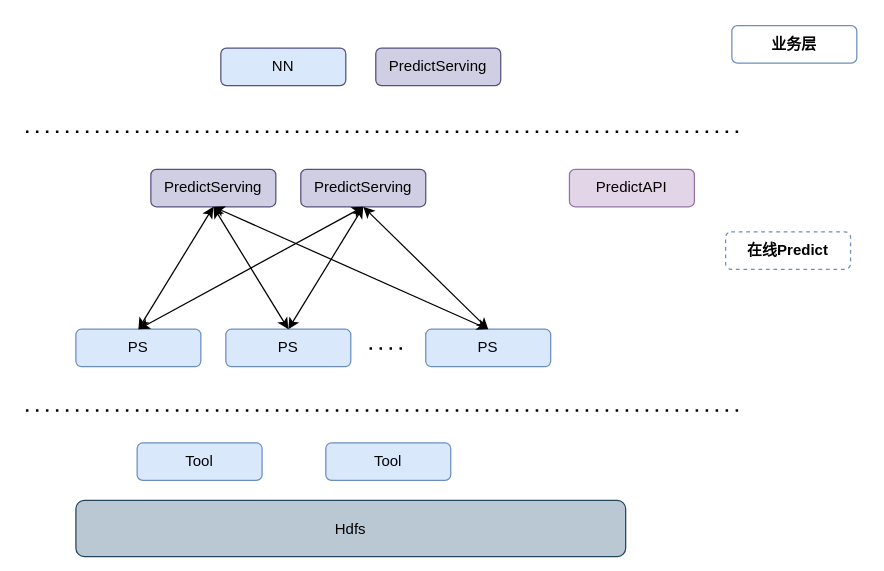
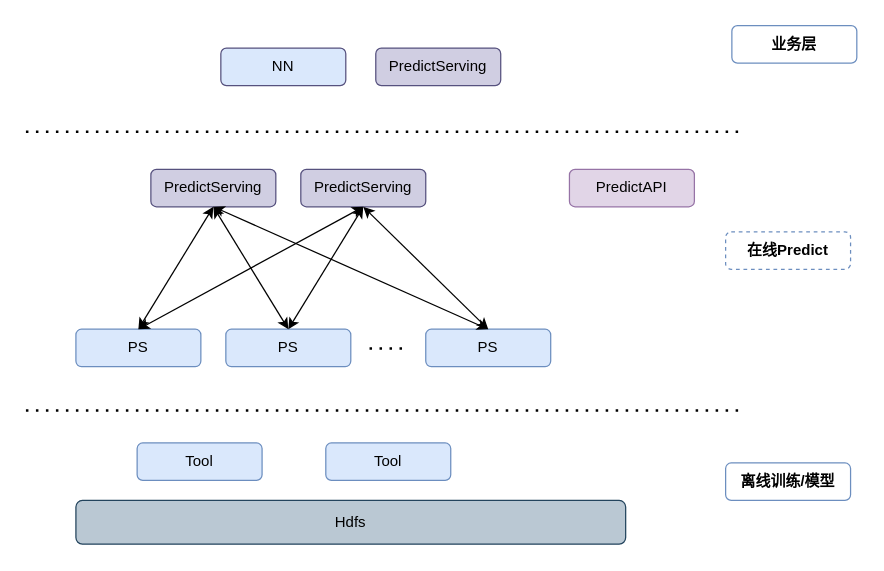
node "离线训练/模型": added
node "Hdfs": size 550x56 -> 550x44
